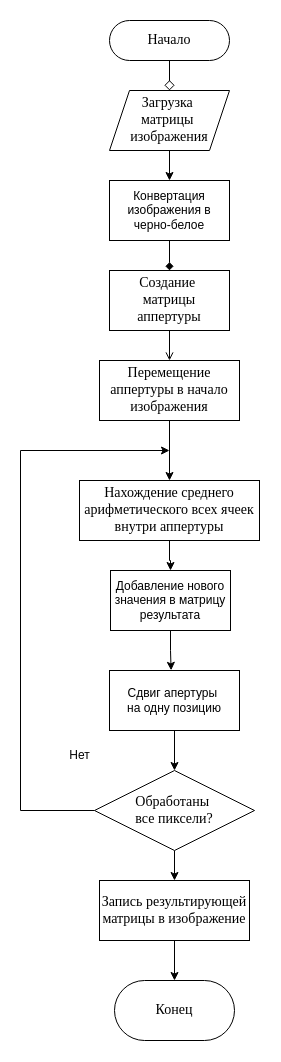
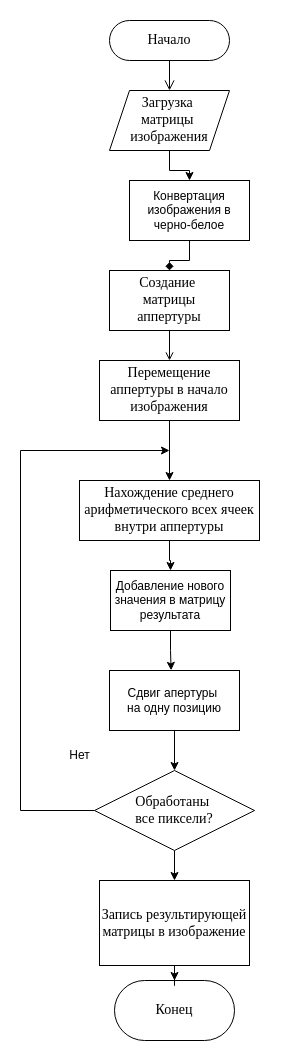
edge "Начало" -> "Загрузка матрицы изображения": arrowhead diamond -> open
node "Конвертация изображения в черно-белое": moved (170, 211) -> (190, 211)
node "Запись результирующей матрицы в изображение": size 150x60 -> 150x85
